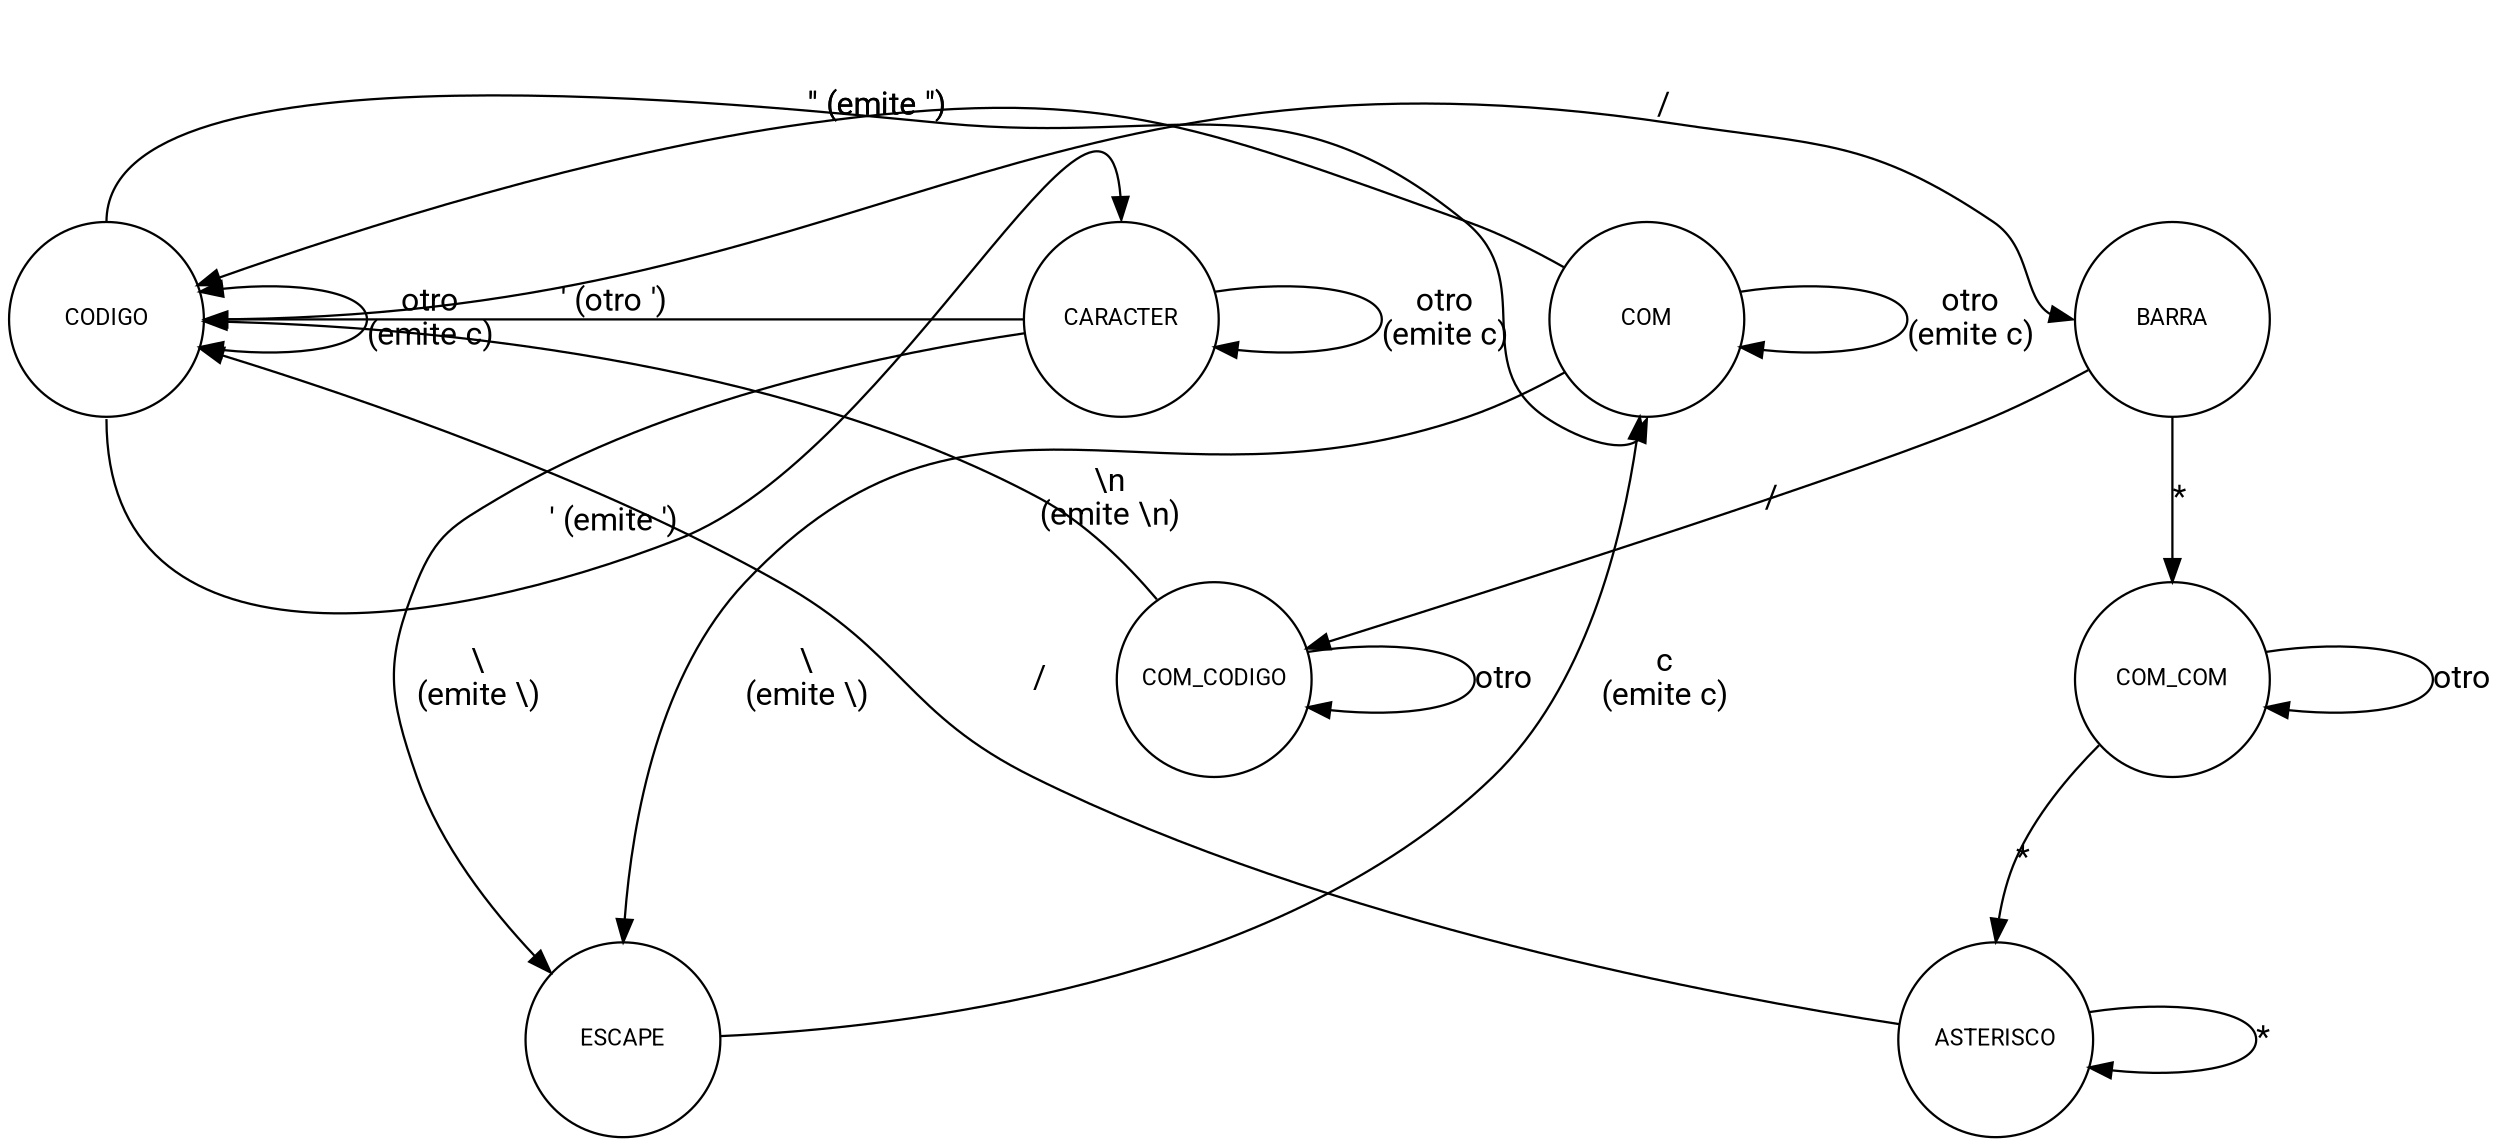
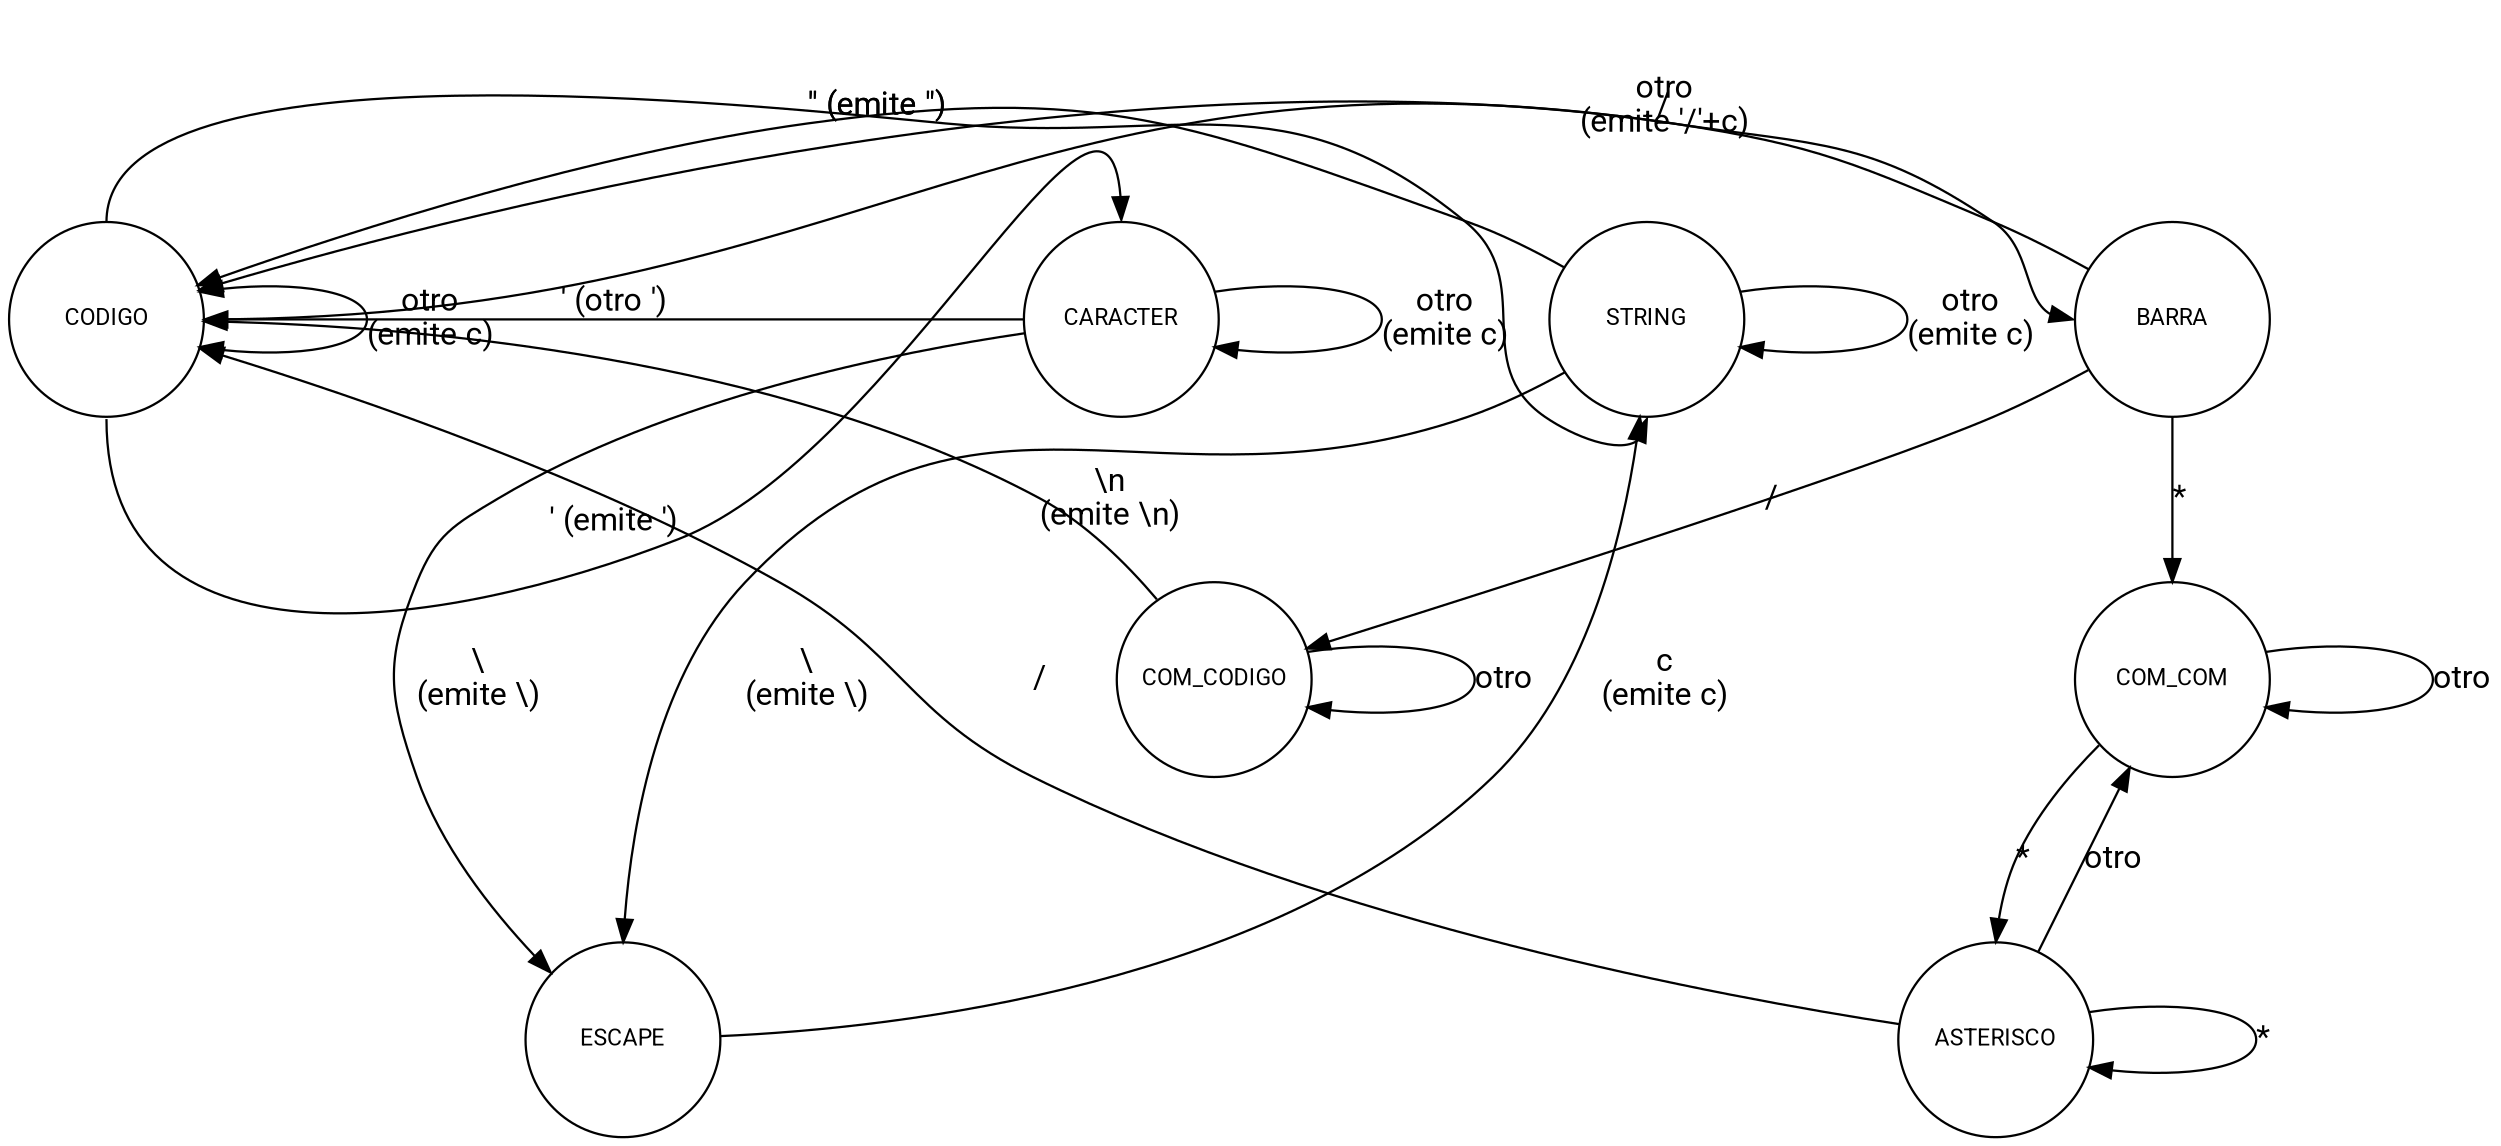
edge "BARRA" -> "CODIGO": added, label "otro (emite '/'+c)"
node "COM": label "COM" -> "STRING"
edge "ASTERISCO" -> "COM_COM": added, label "otro"
